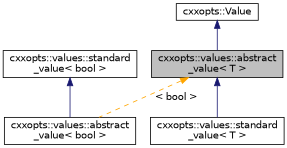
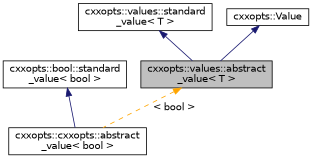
node "cxxopts::values::standard _value< bool >": label "cxxopts::values::standard _value< bool >" -> "cxxopts::bool::standard _value< bool >"
edge "cxxopts::values::standard _value< T >" -> "cxxopts::values::abstract _value< T >": reversed
node "cxxopts::values::abstract _value< bool >": label "cxxopts::values::abstract _value< bool >" -> "cxxopts::cxxopts::abstract _value< bool >"
